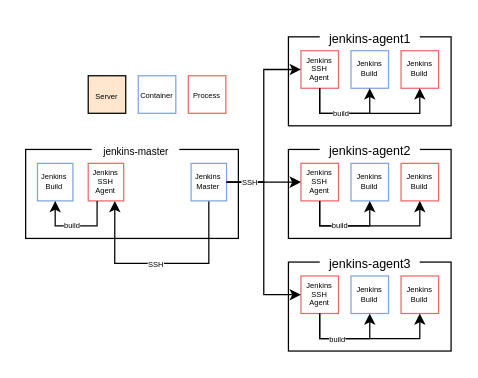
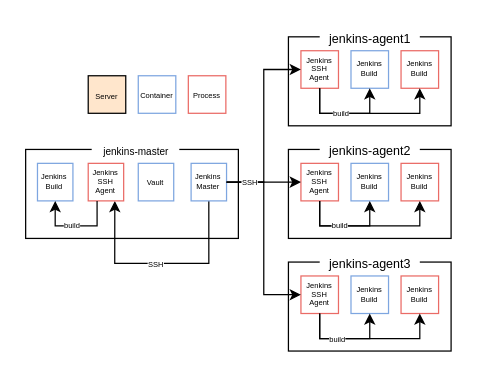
node "Vault": added
